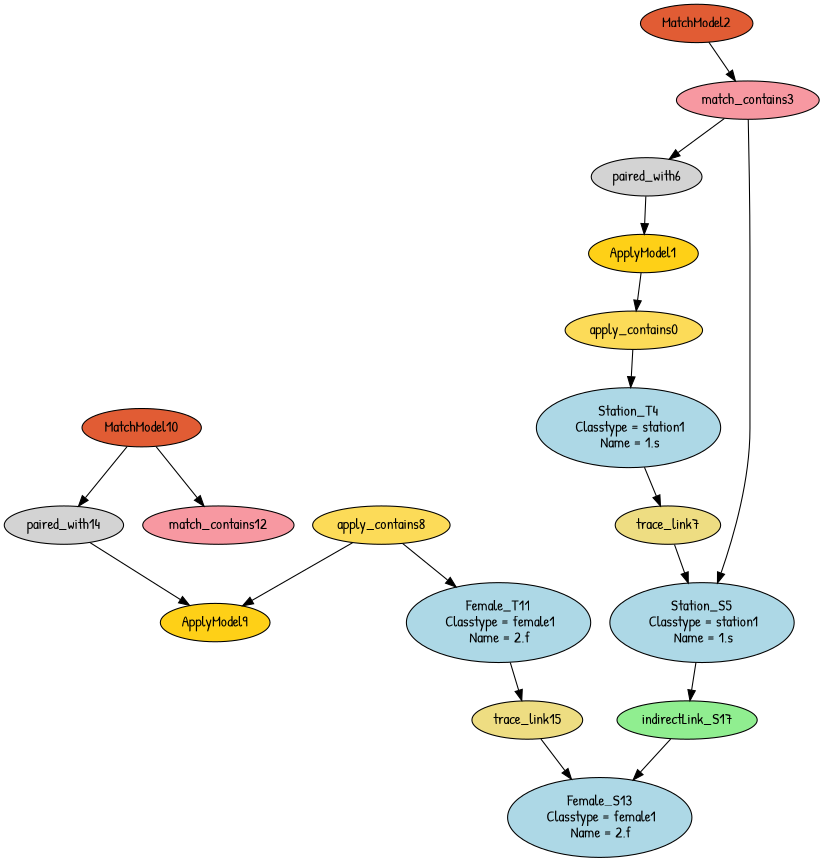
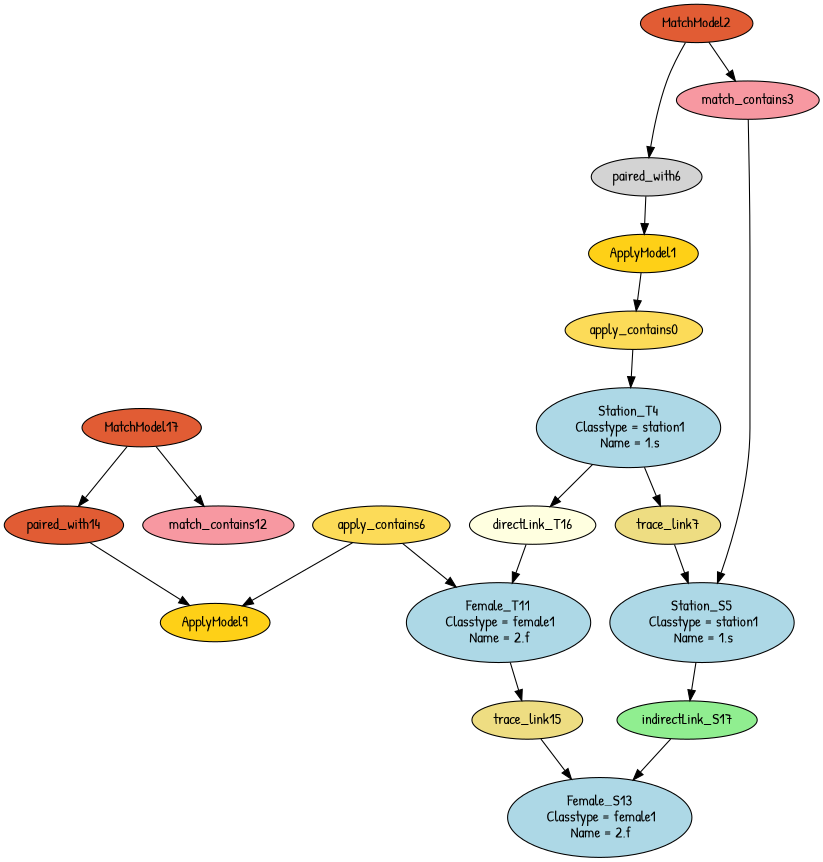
edge "match_contains3" -> "paired_with6": now "MatchModel2" -> "paired_with6"
node "MatchModel10": label "MatchModel10" -> "MatchModel17"
node "paired_with14": fillcolor lightgray -> #e15c34
node "apply_contains8": label "apply_contains8" -> "apply_contains6"
node "directLink_T16": added
